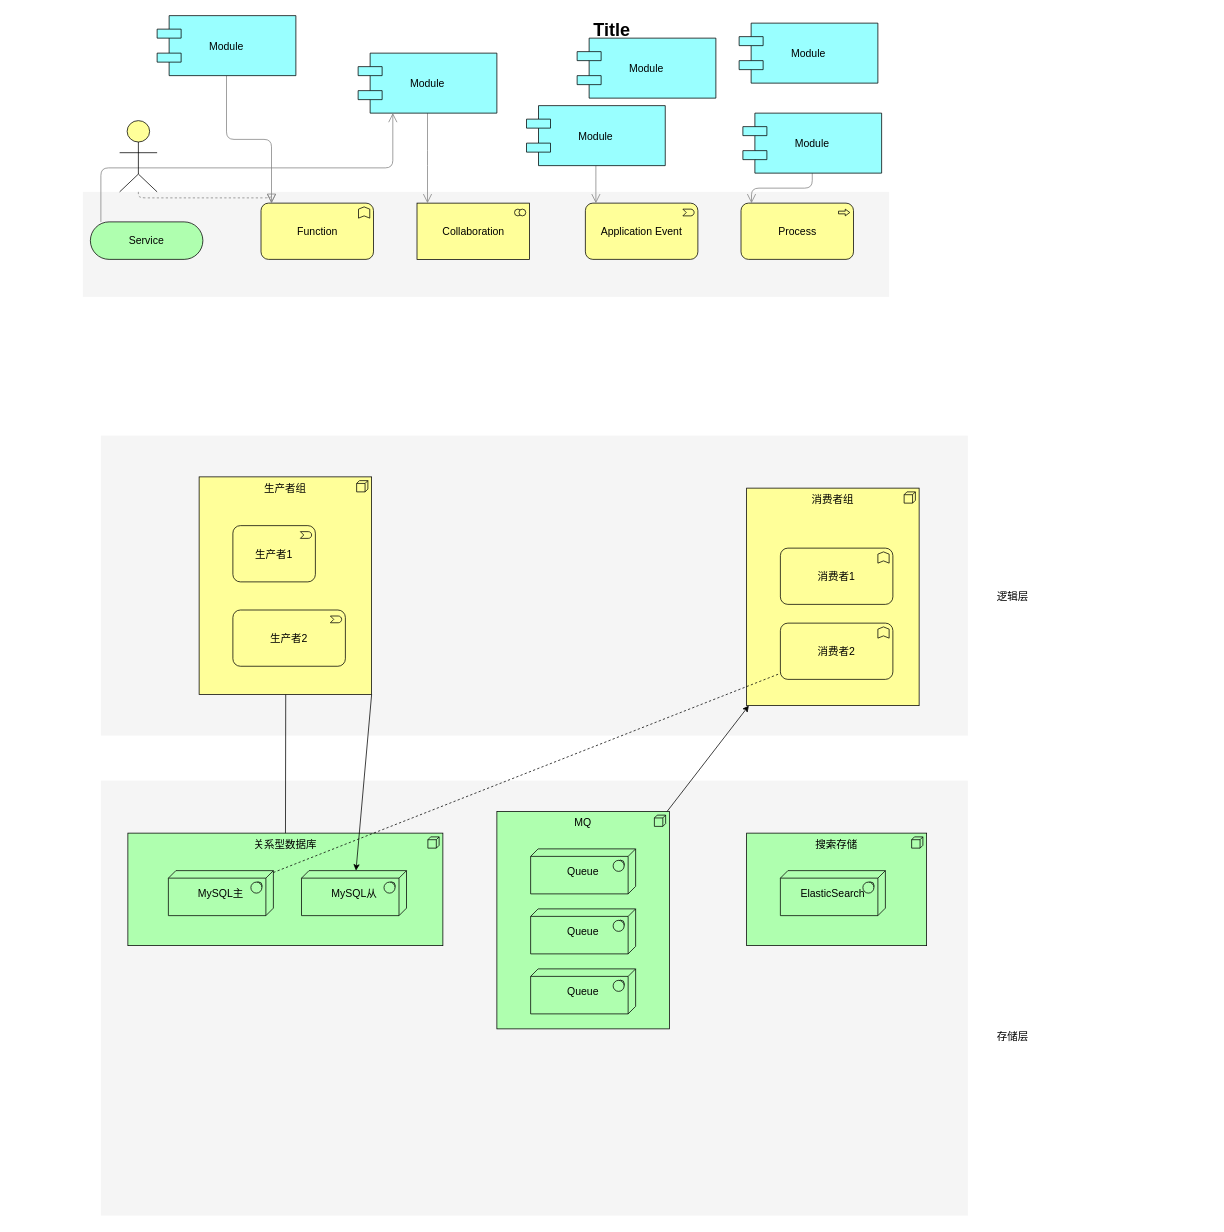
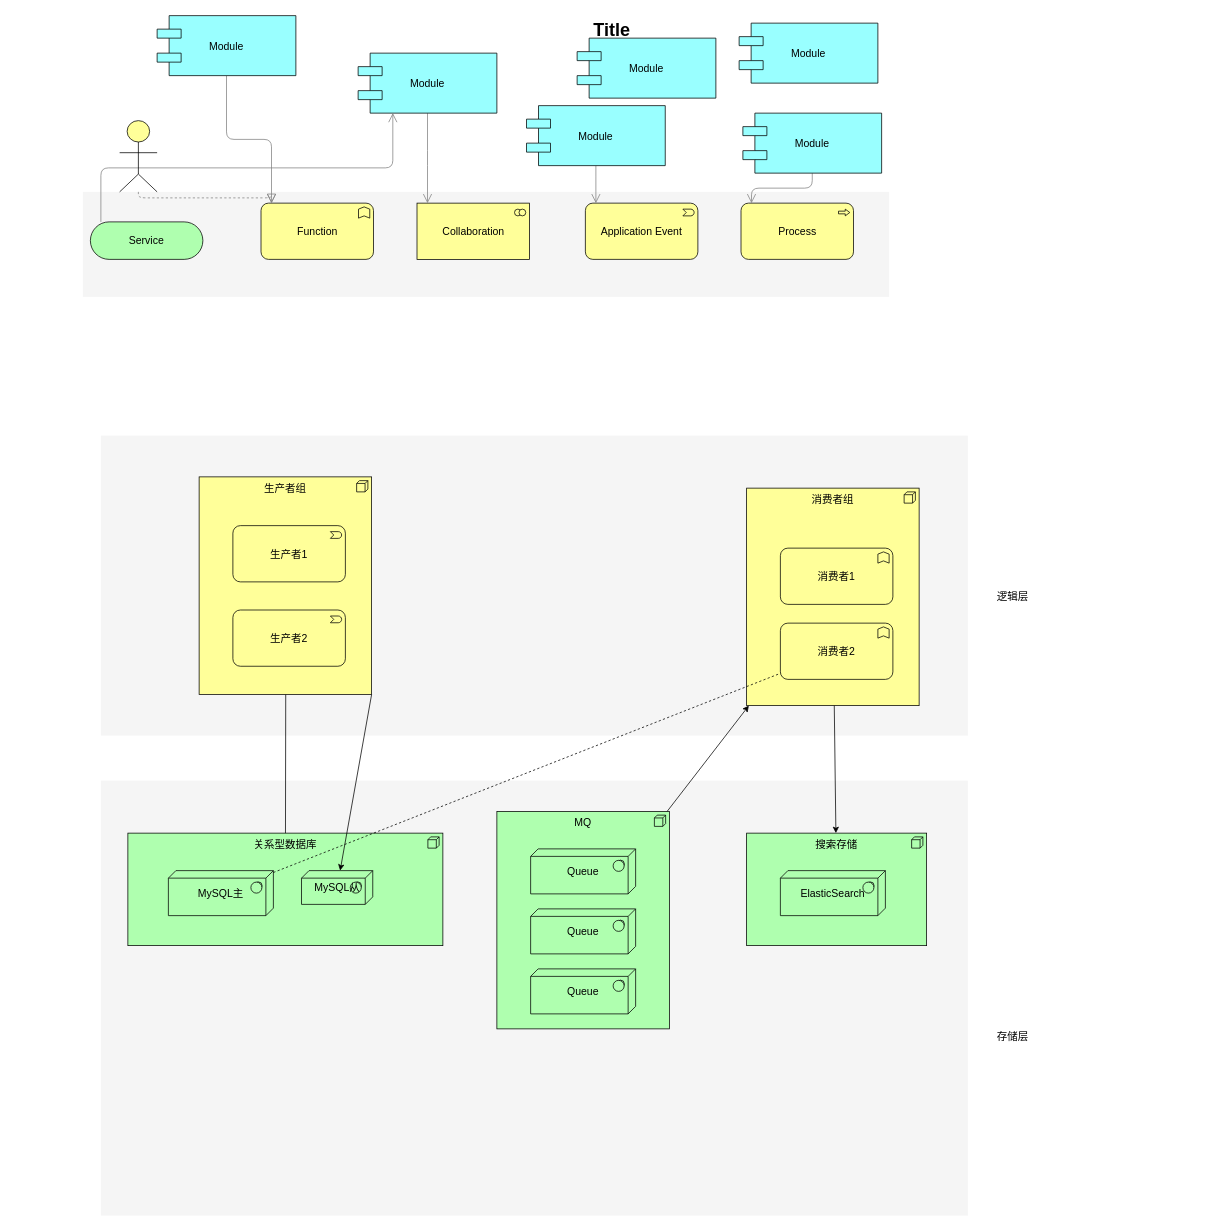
node "生产者1": size 83x56 -> 113x56
edge "消费者组" -> "搜索存储": added
node "MySQL从": size 105x45 -> 71x34
